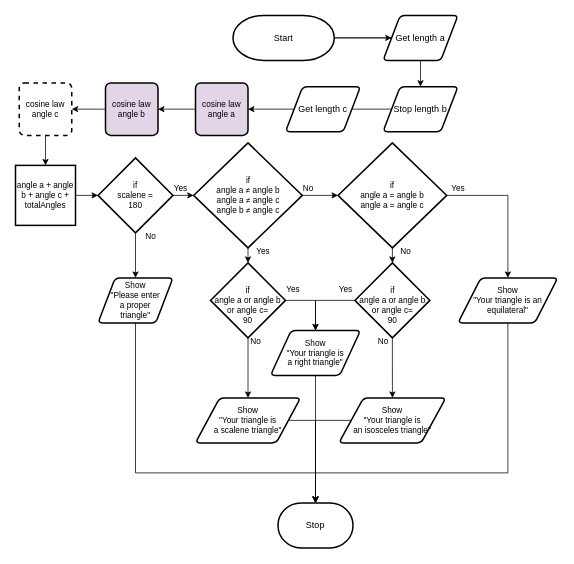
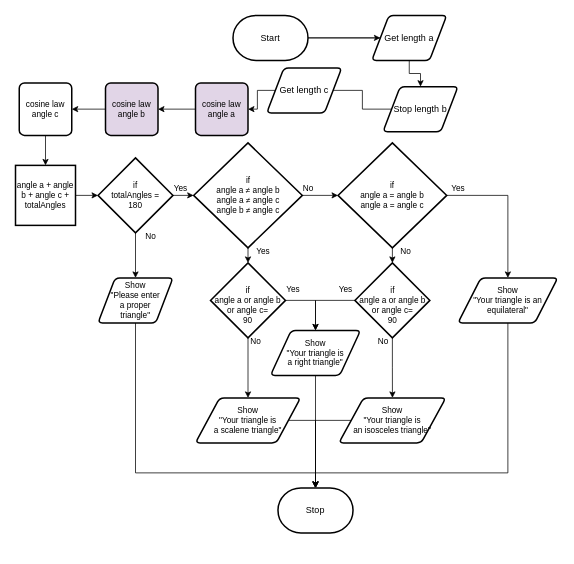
node "Start": size 101x45 -> 75x45
node "Get length a": moved (420, 38) -> (409, 38)
node "cosine law angle c": style dashed -> solid
node "Get length c": moved (323, 109) -> (304, 90)
node "if scalene = 180": label "if scalene = 180" -> "if totalAngles = 180"
node "Stop": moved (315, 525) -> (315, 510)
